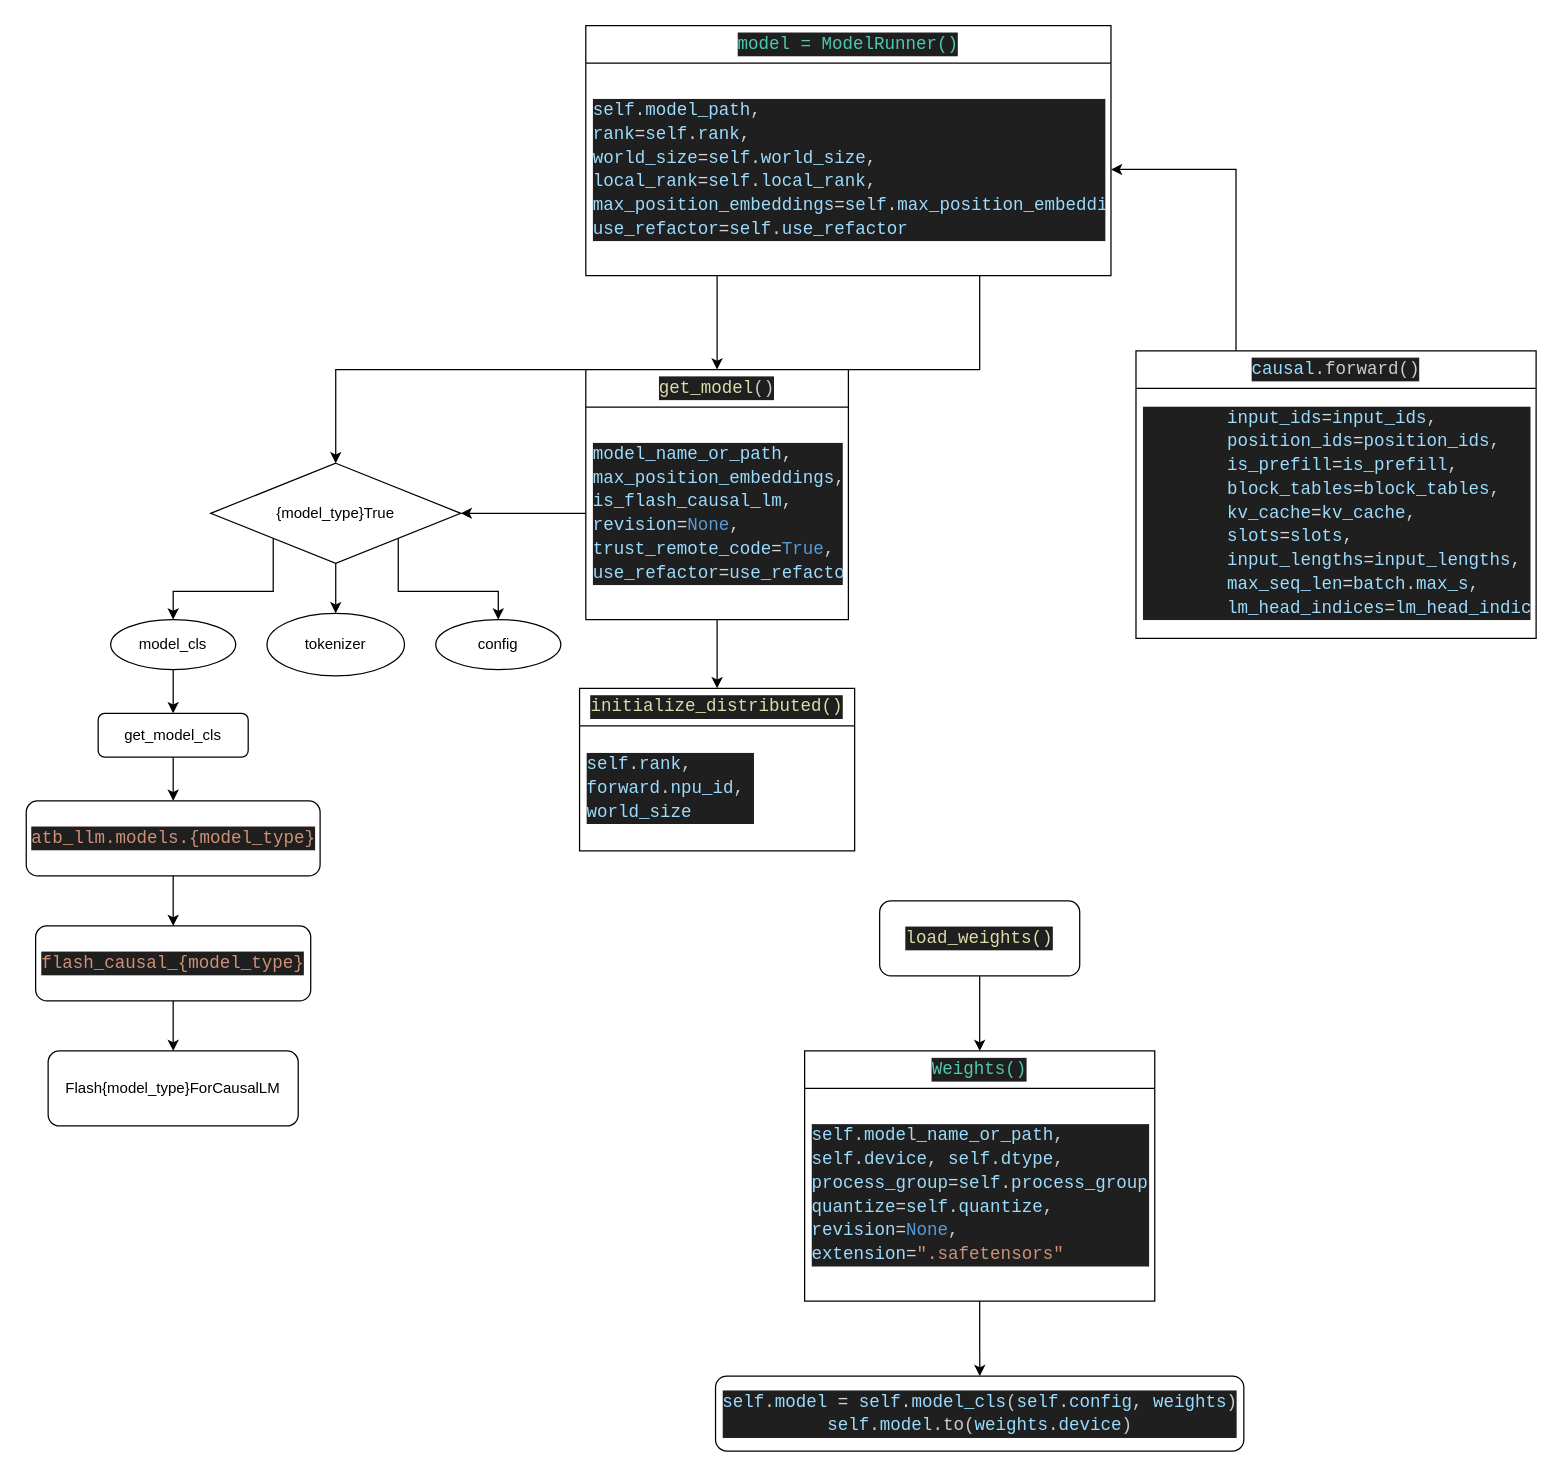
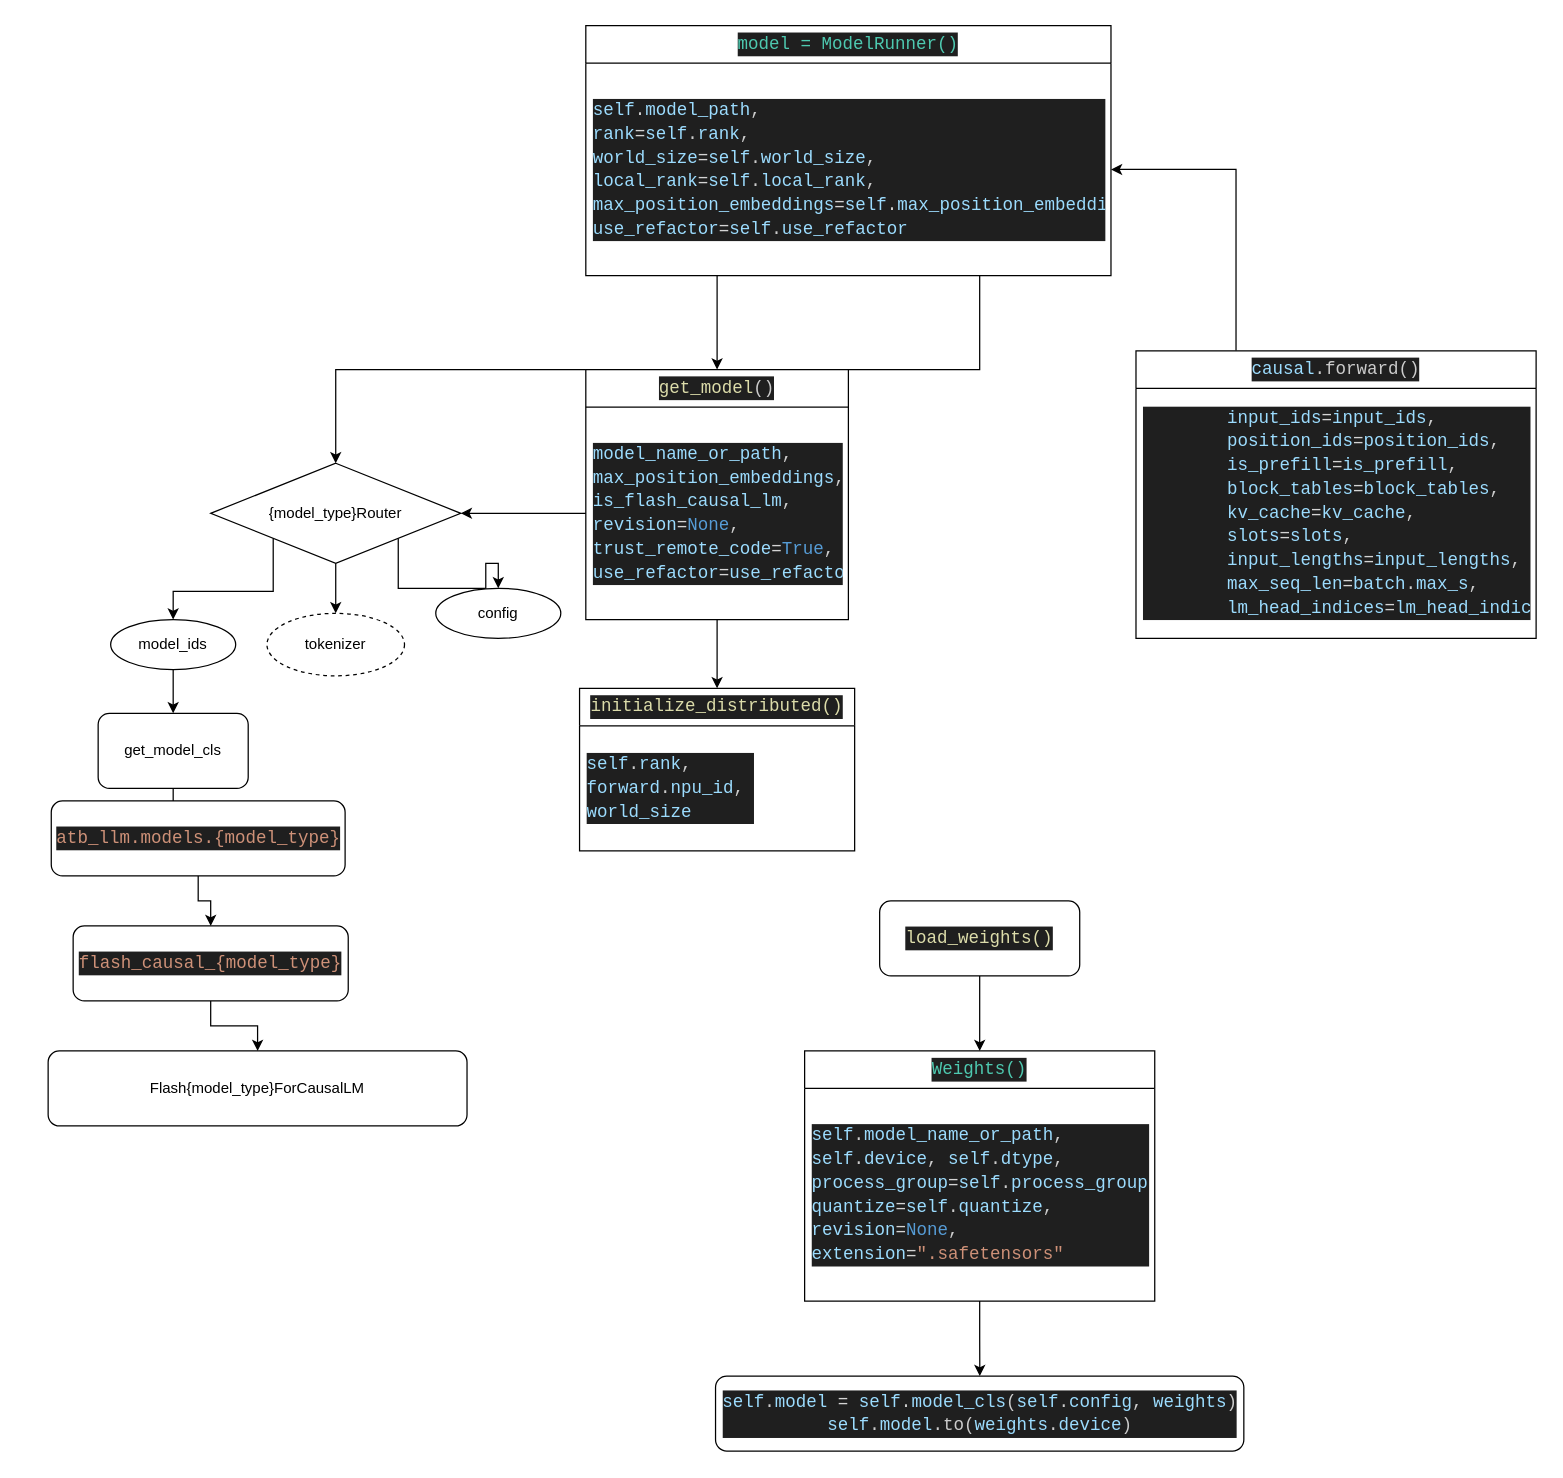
node "{model_type}True": label "{model_type}True" -> "{model_type}Router"
node "model_cls": label "model_cls" -> "model_ids"
node "tokenizer": style solid -> dashed
node "config": moved (498, 644) -> (498, 613)
node "get_model_cls": size 150x44 -> 150x75
node "atb_llm.models.{model_type}": moved (173, 838) -> (198, 838)
node "flash_causal_{model_type}": moved (173, 963) -> (211, 963)
node "Flash{model_type}ForCausalLM": size 250x75 -> 419x75
